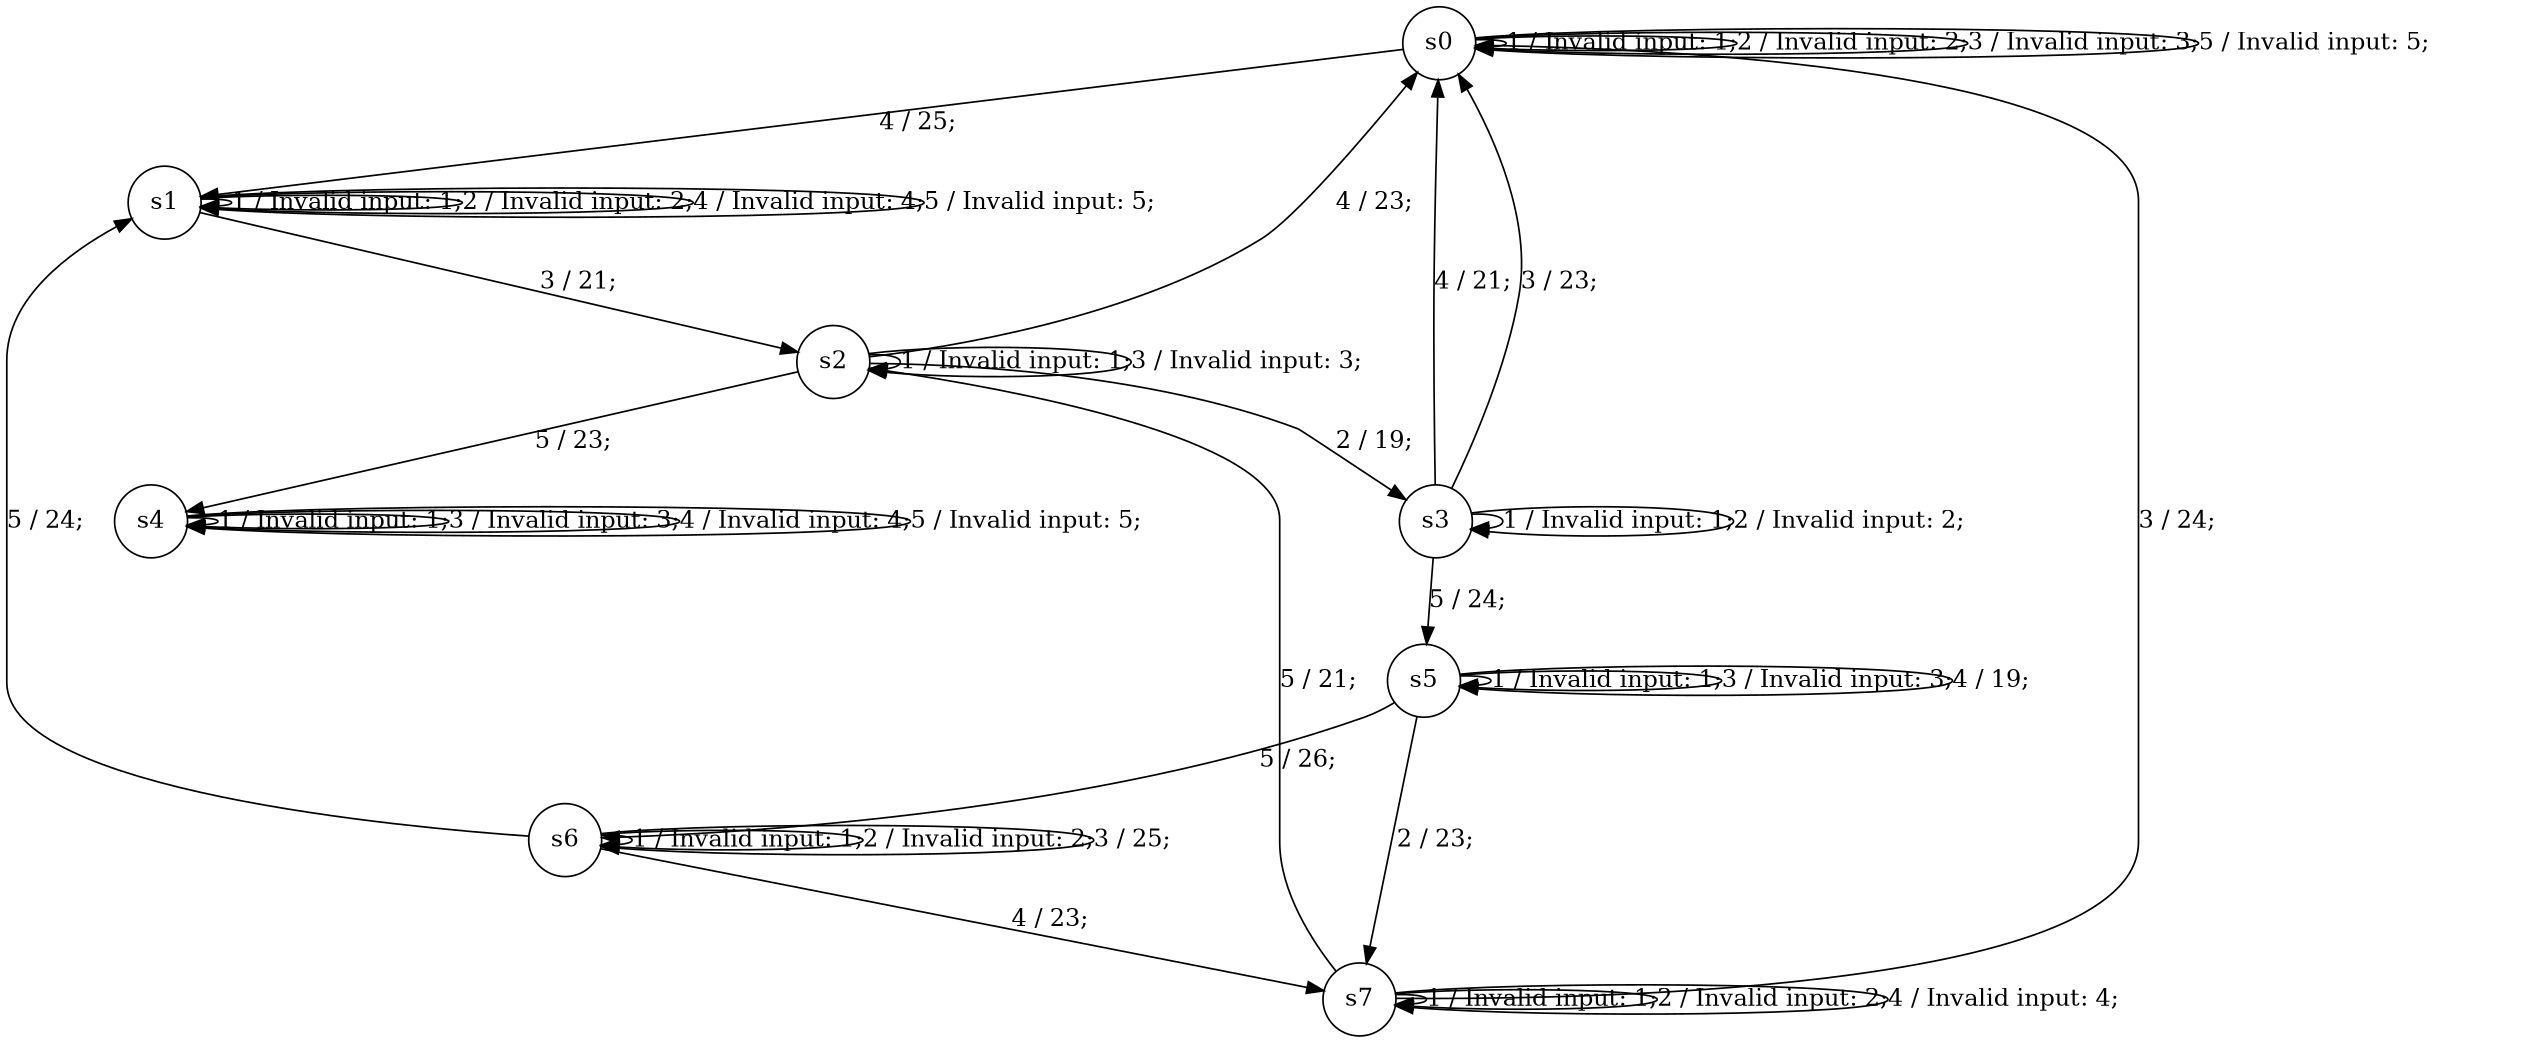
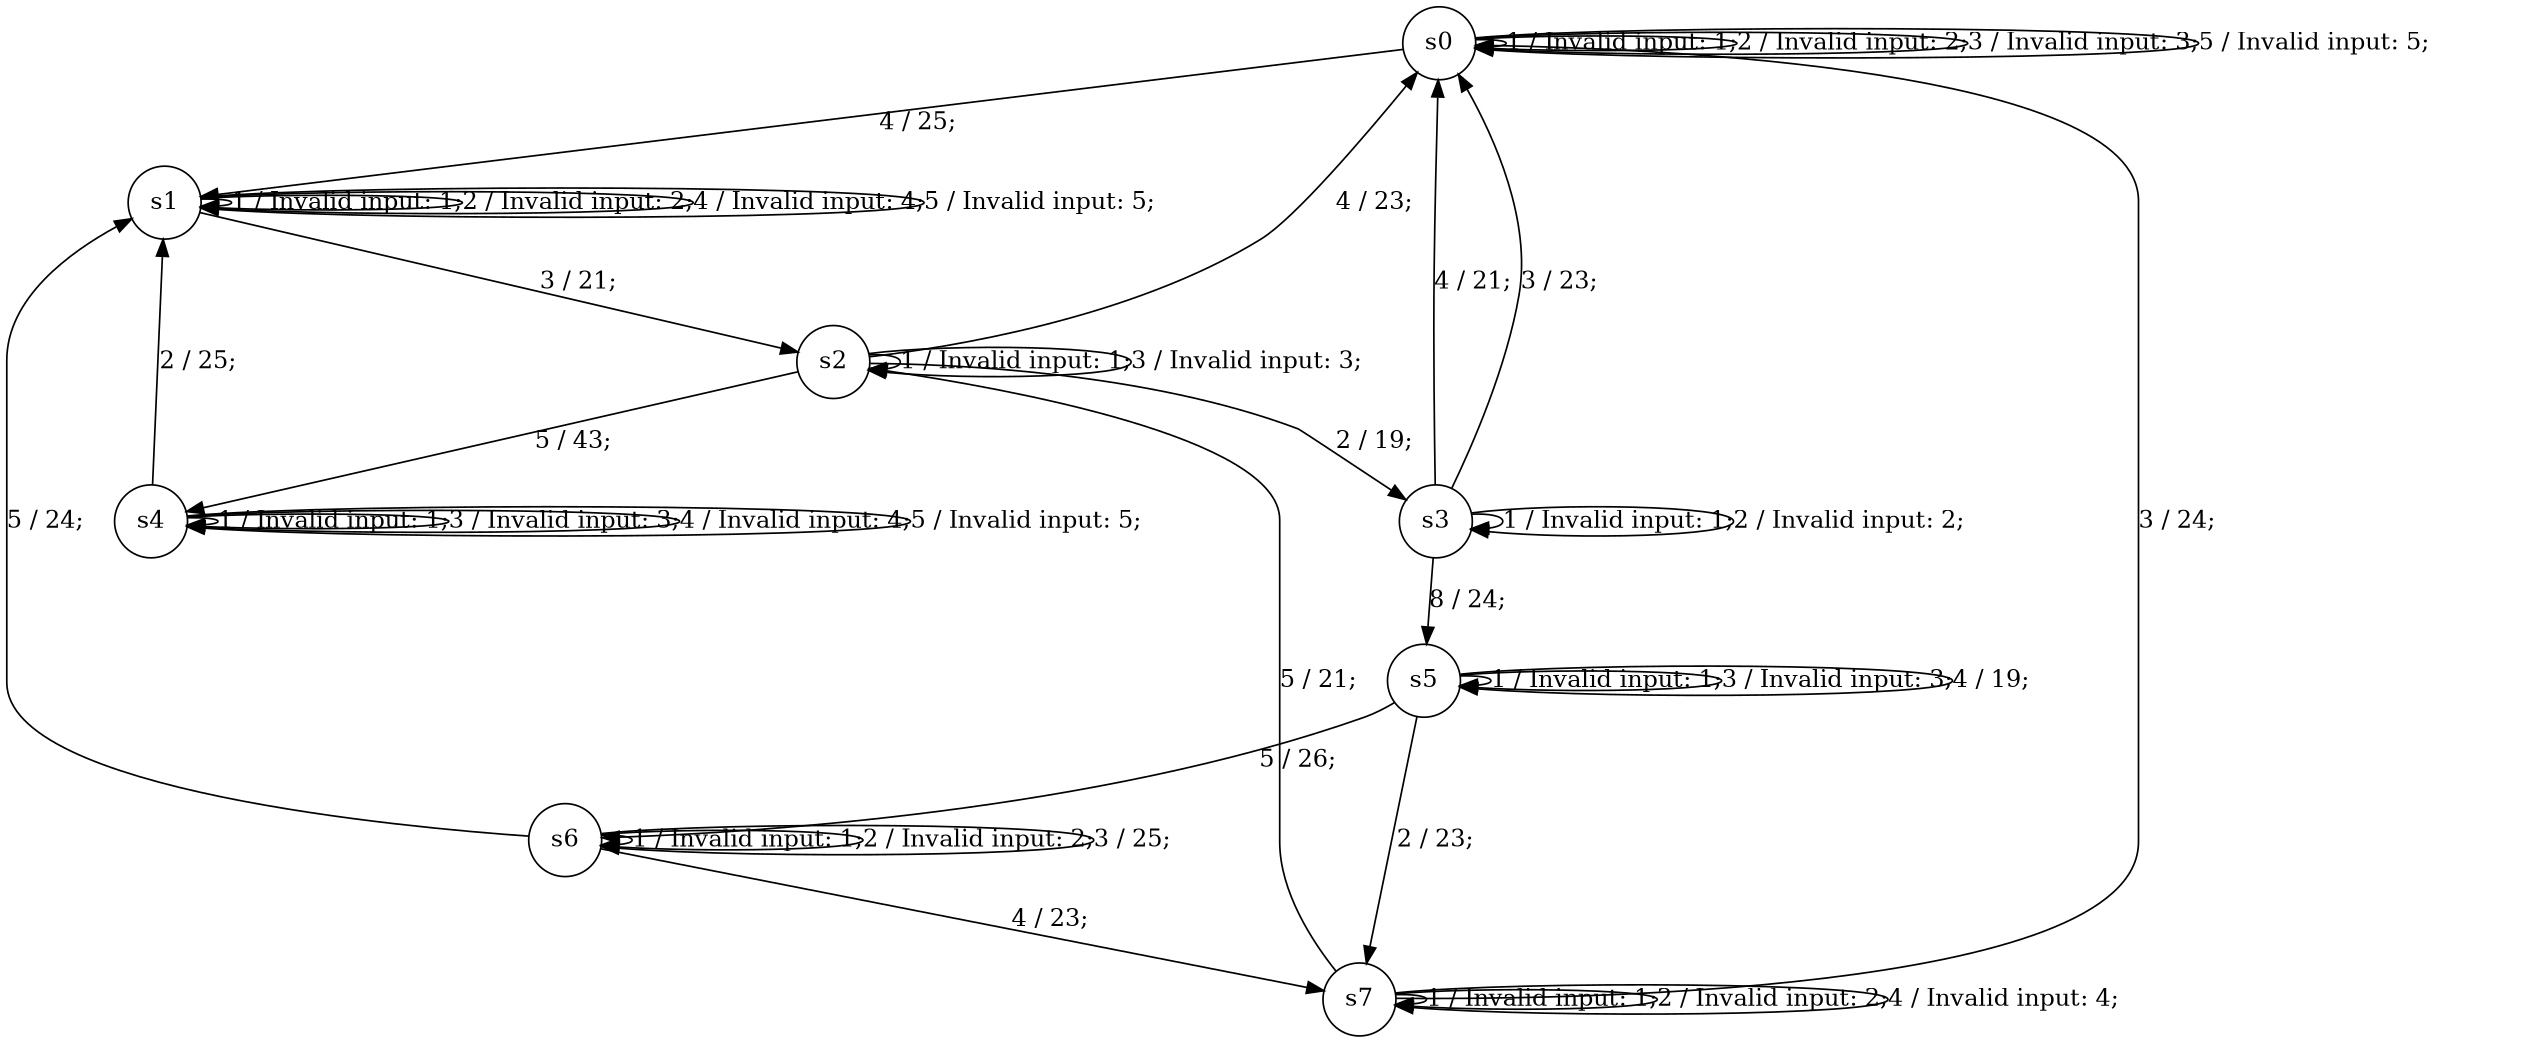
edge "s4" -> "s1": added, label "2 / 25;"
edge "s2" -> "s4": label "5 / 23;" -> "5 / 43;"
edge "s3" -> "s5": label "5 / 24;" -> "8 / 24;"
